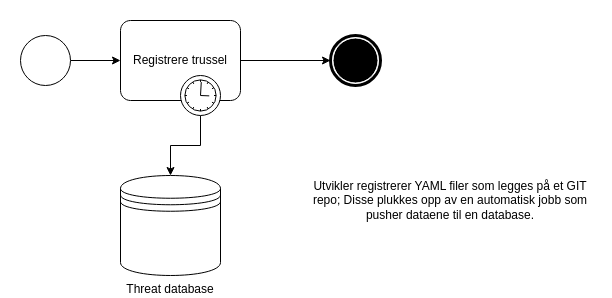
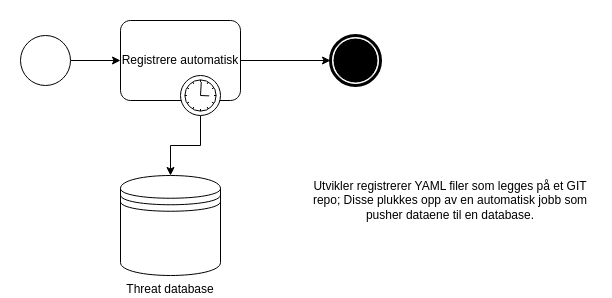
node "Registrere trussel": label "Registrere trussel" -> "Registrere automatisk"
